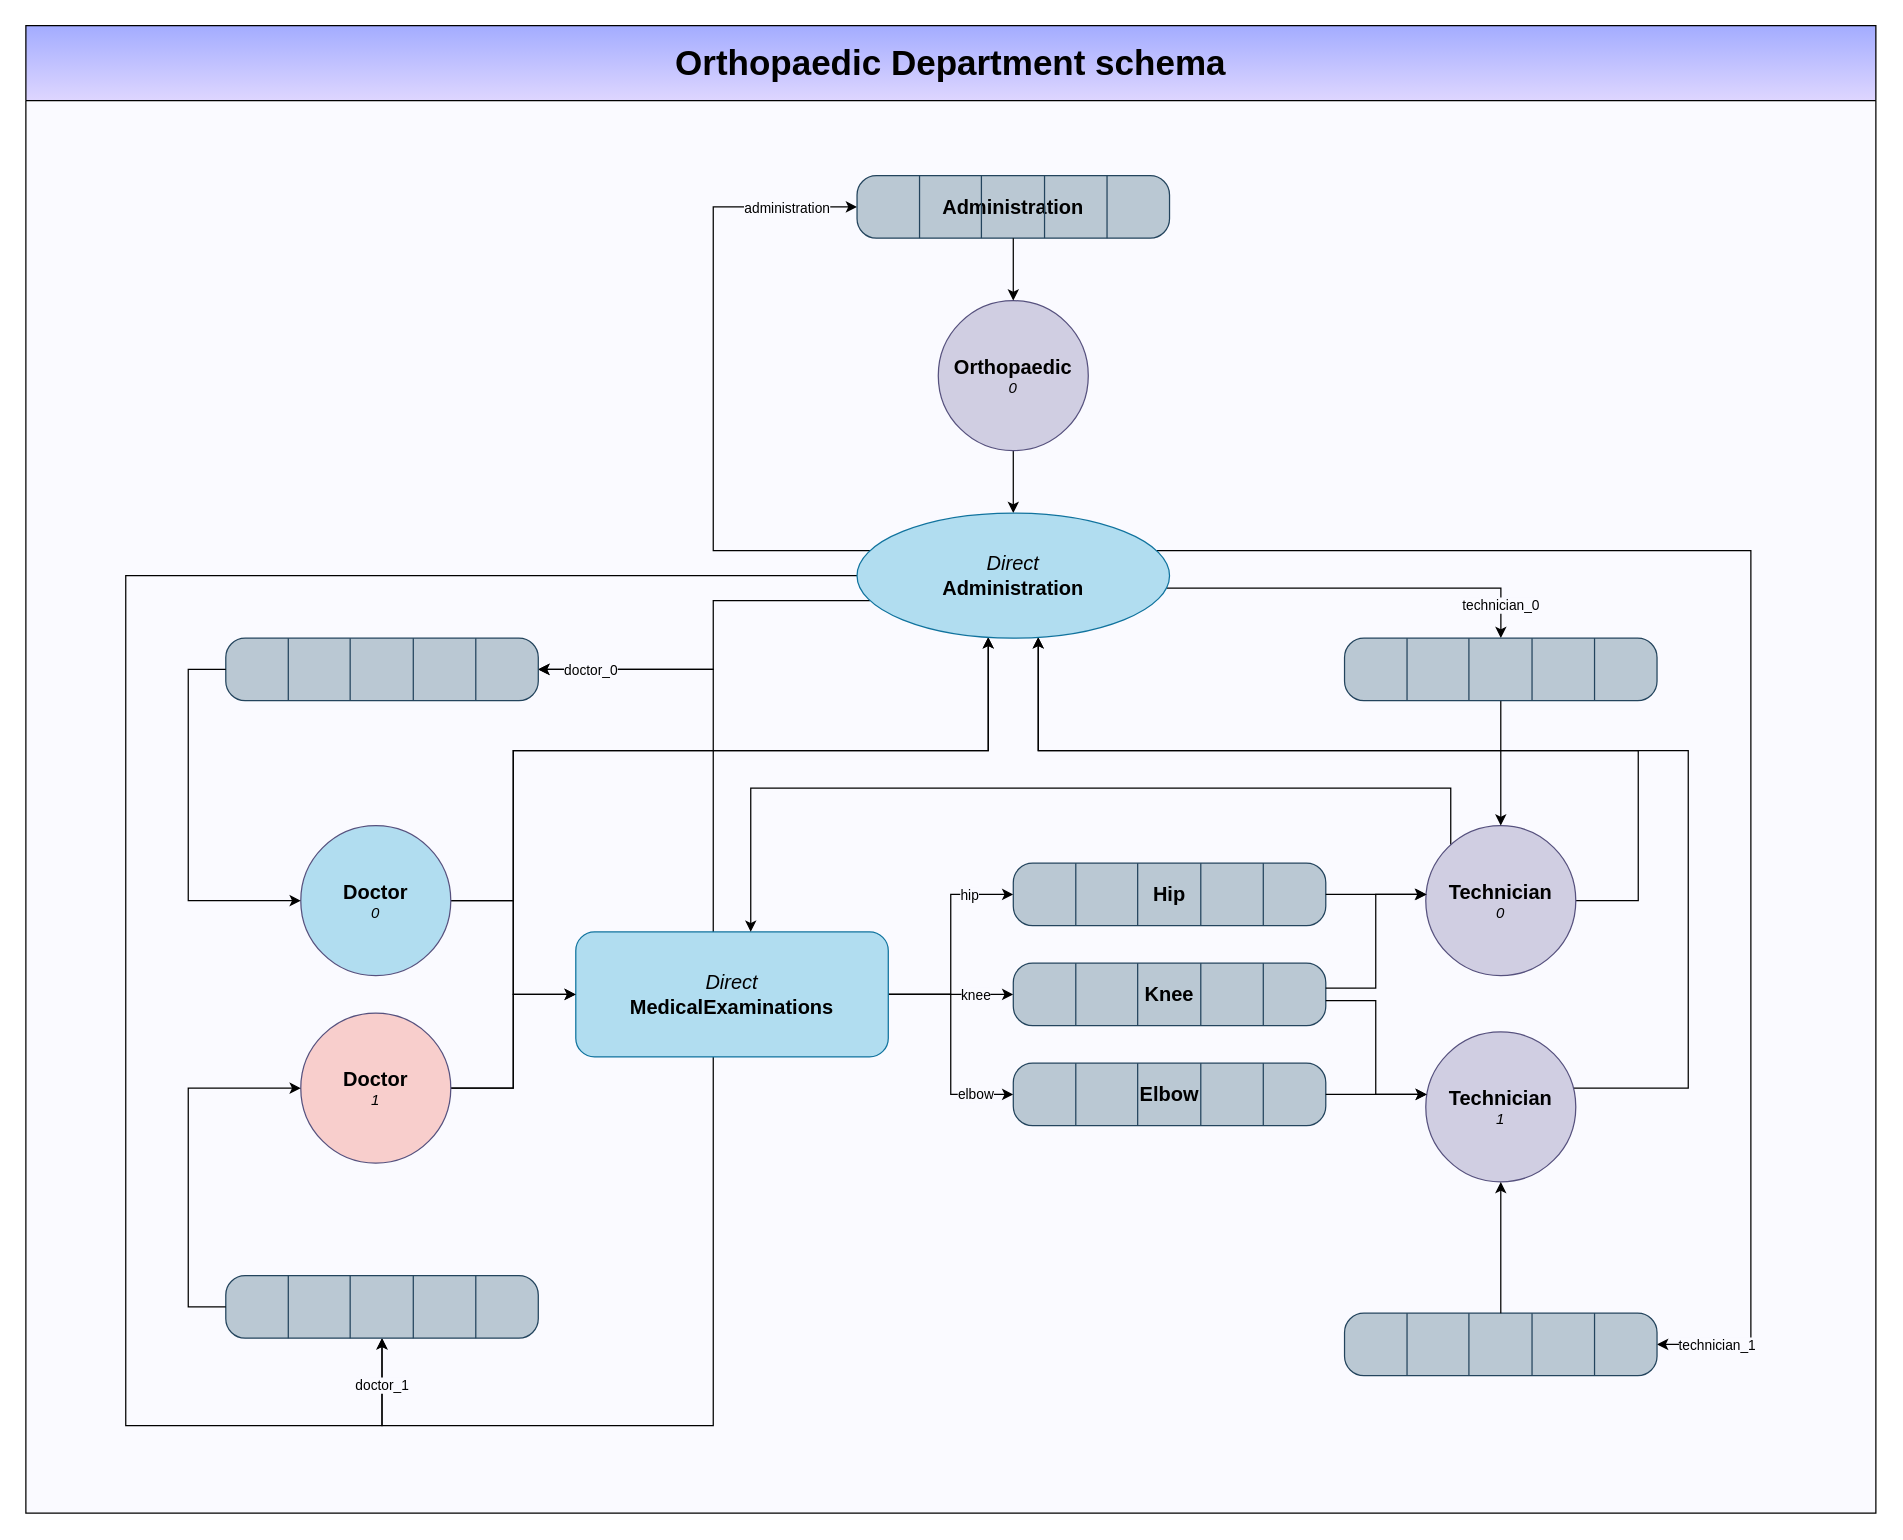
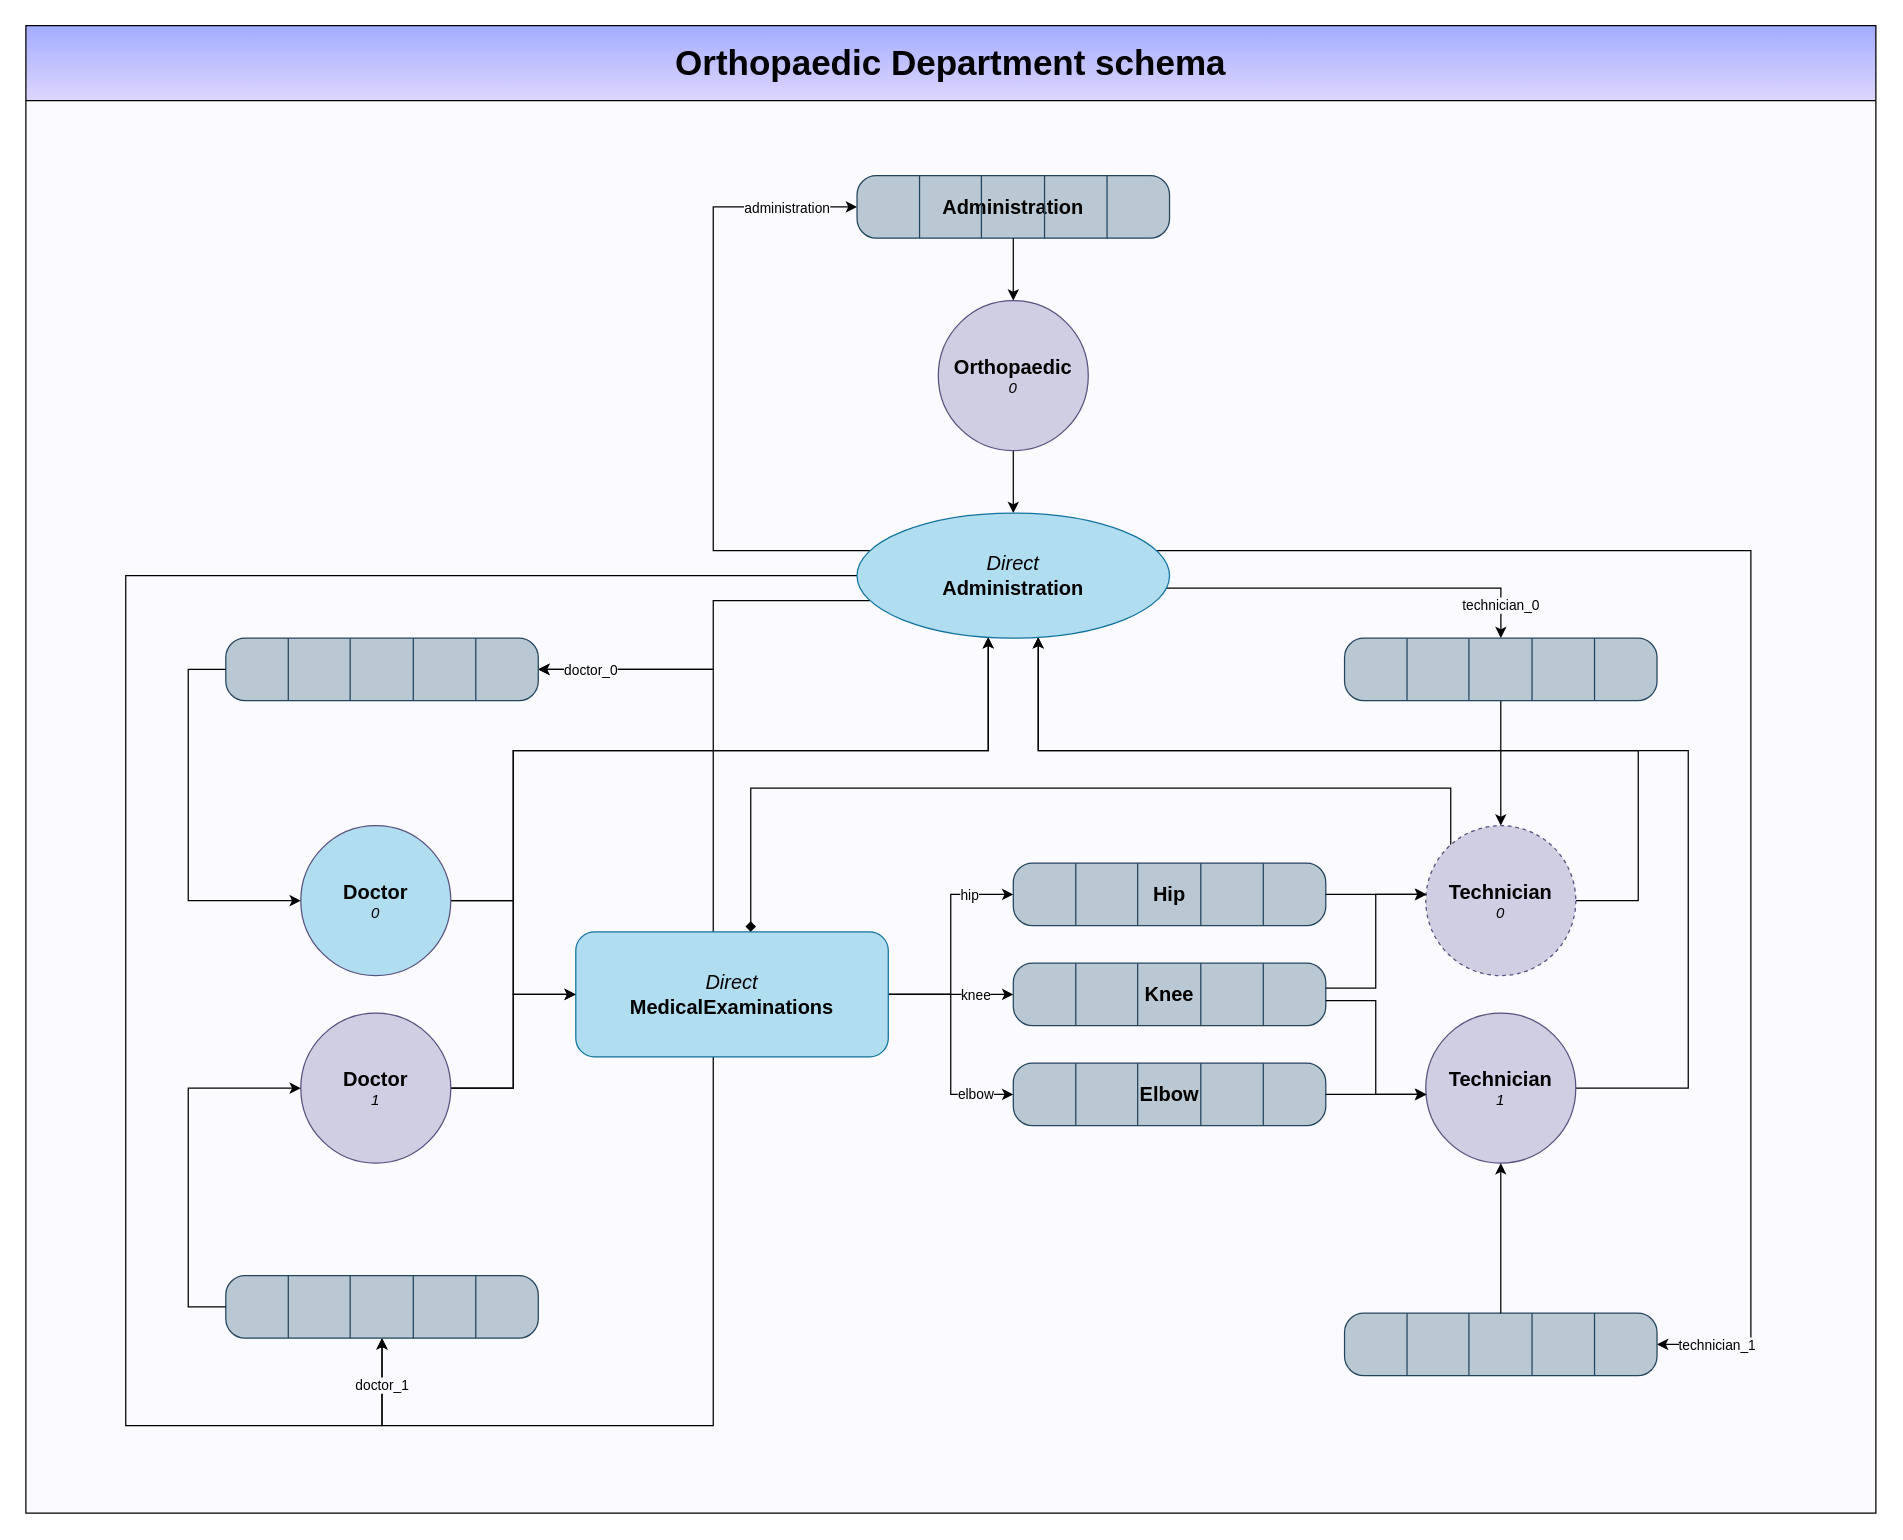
node "Technician 0": style solid -> dashed
edge "Technician 0" -> "Direct MedicalExaminations": arrowhead classic -> diamond
node "Doctor 1": fillcolor #f8cecc -> #d0cee2
node "Technician 1": moved (1501, 1107) -> (1501, 1088)
